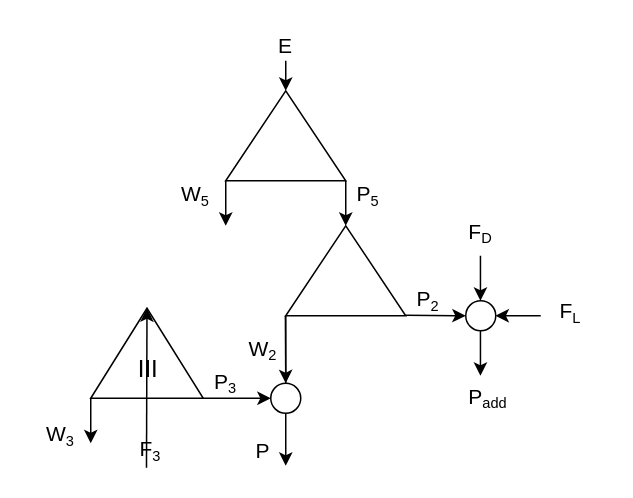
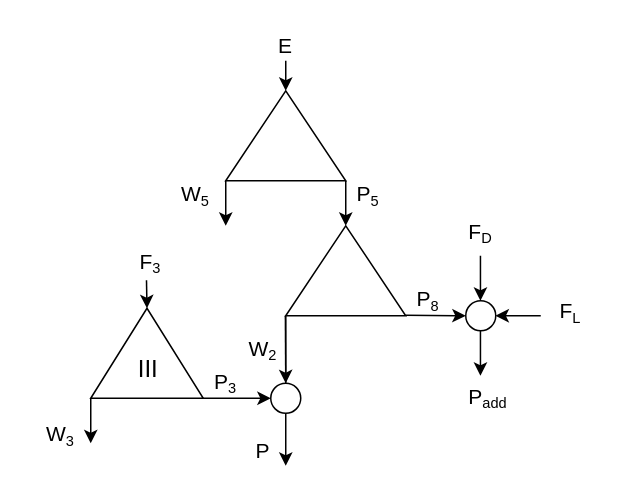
node "P2": label "P2" -> "P8"
node "F3": moved (151, 451) -> (151, 263)
